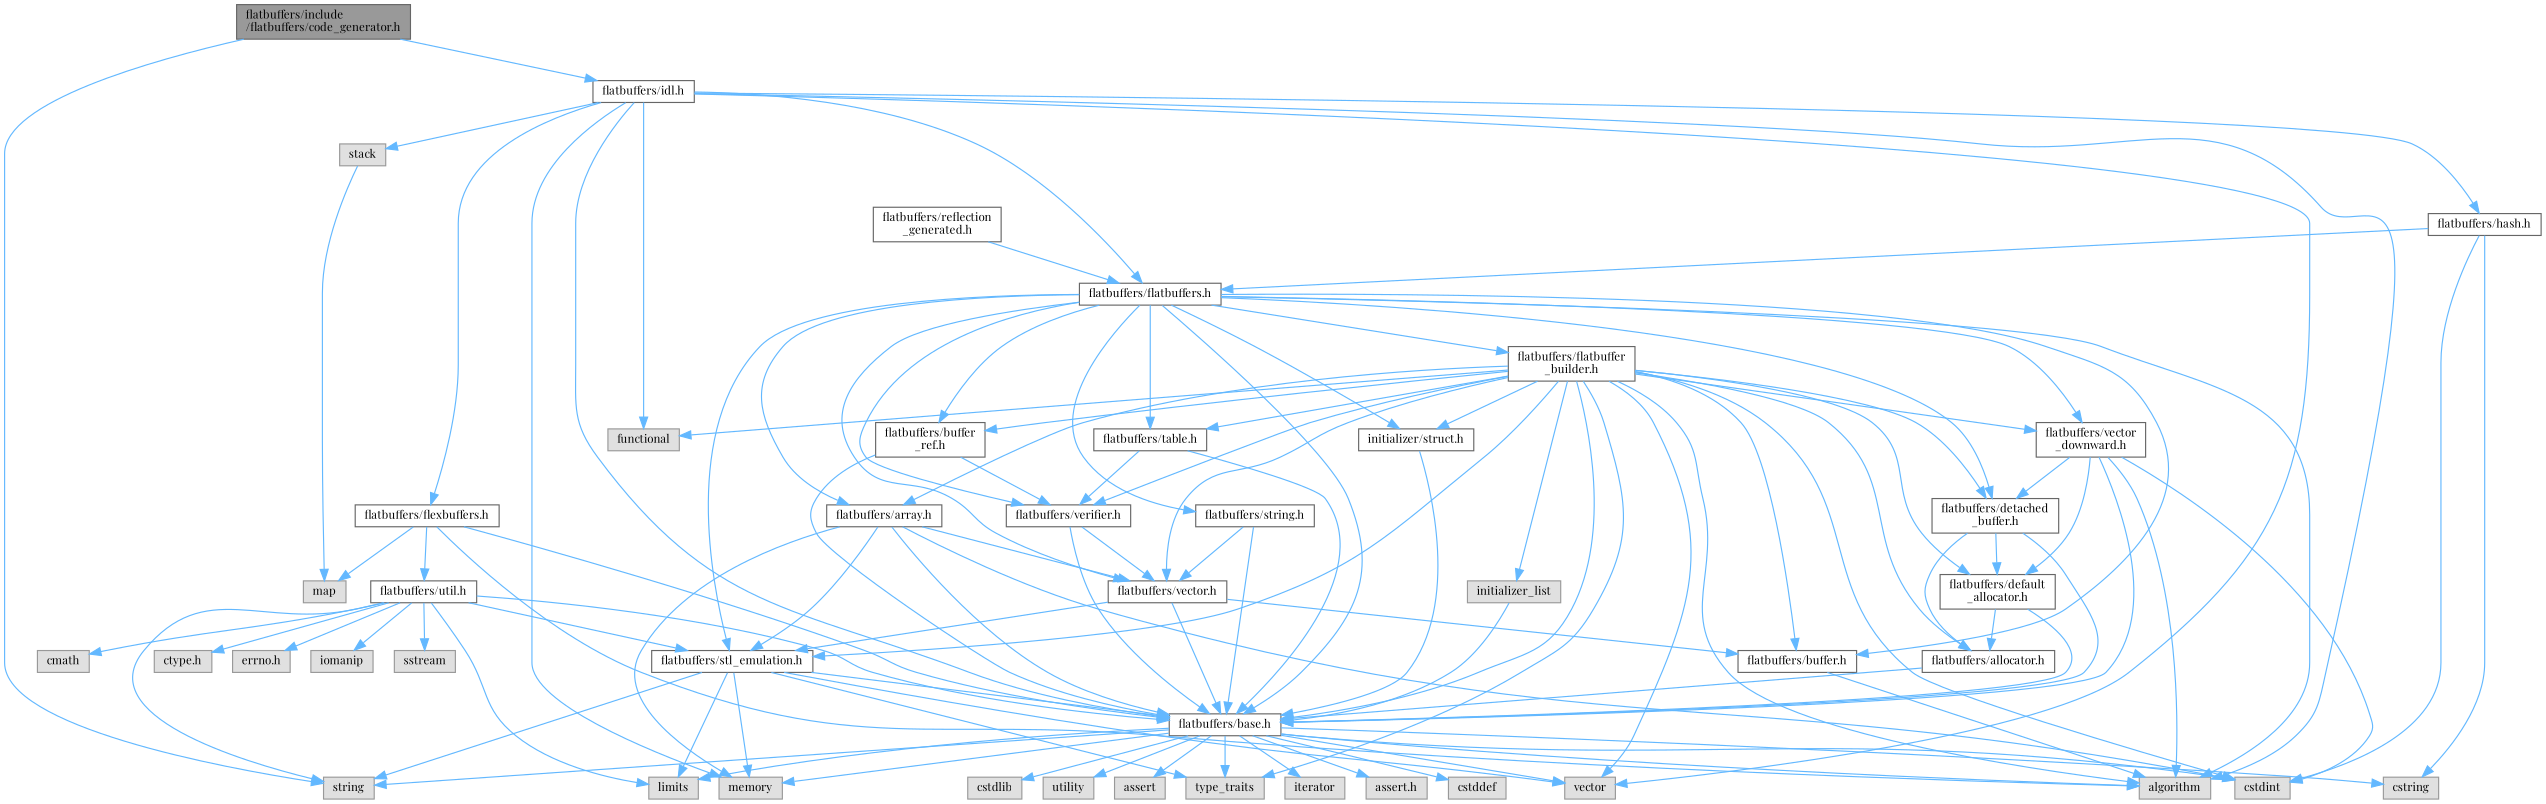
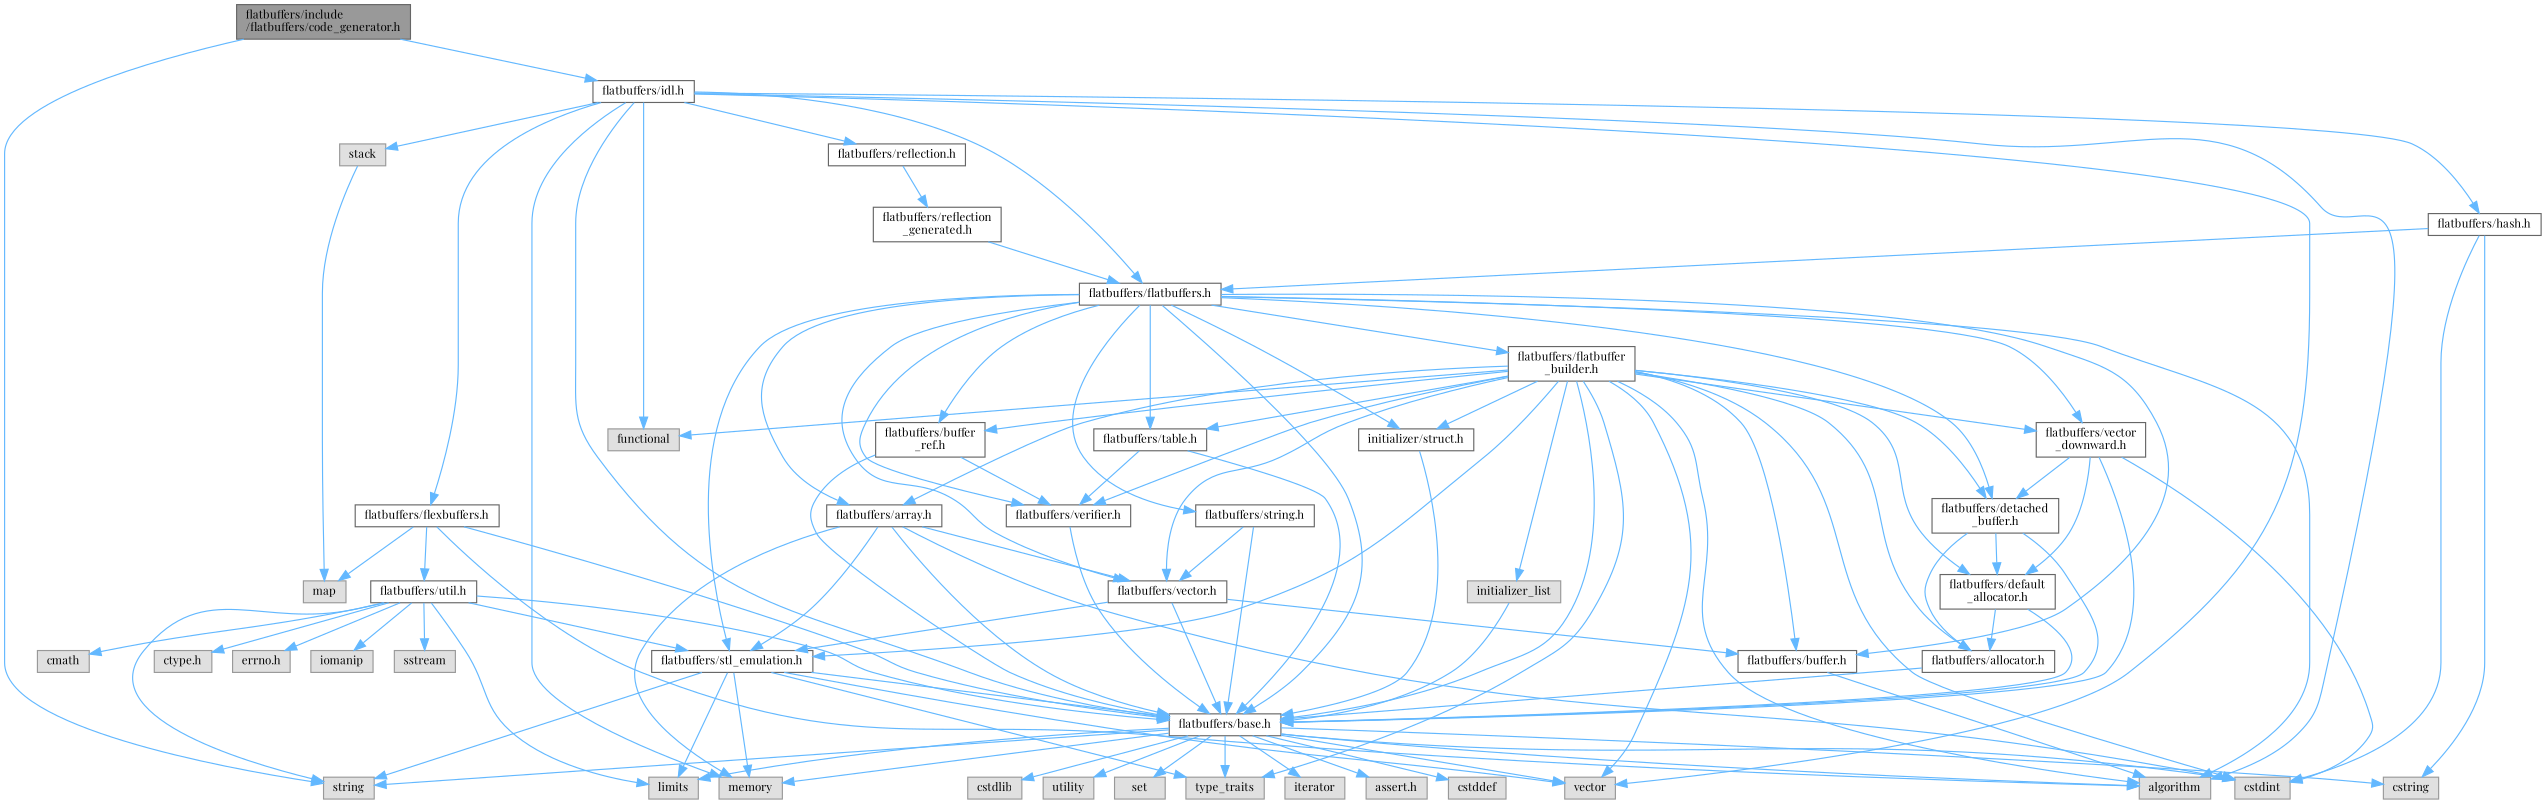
node "flatbuffers/reflection.h": added
edge "flatbuffers/verifier.h" -> "flatbuffers/vector.h": removed
edge "flatbuffers/vector _downward.h" -> "algorithm": removed
node "assert": label "assert" -> "set"
